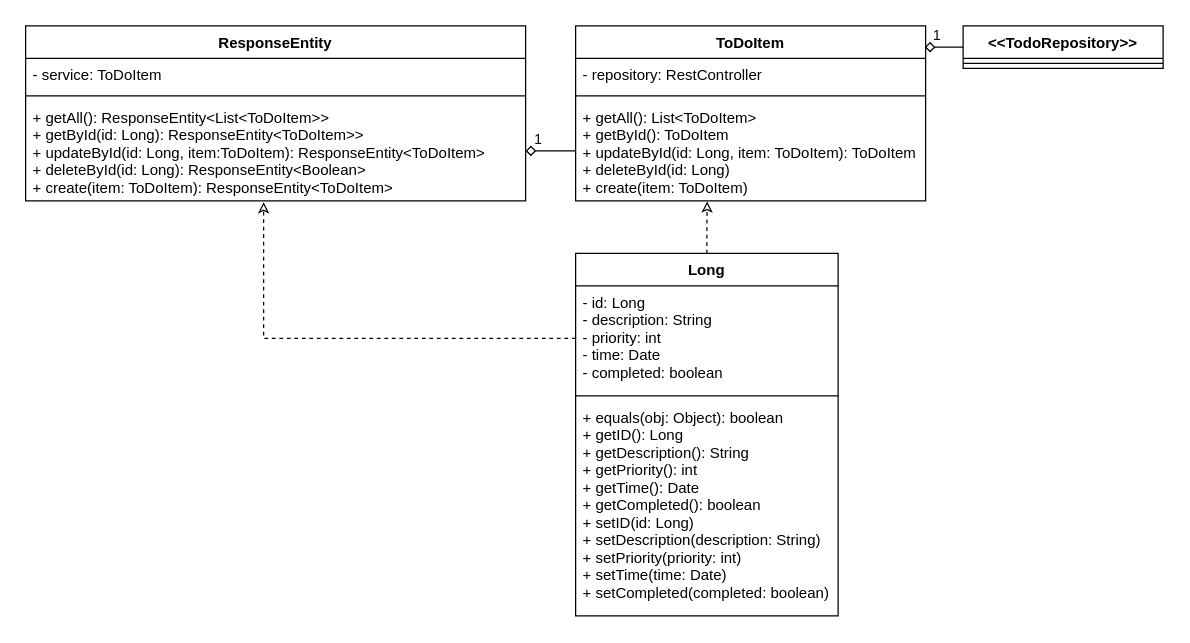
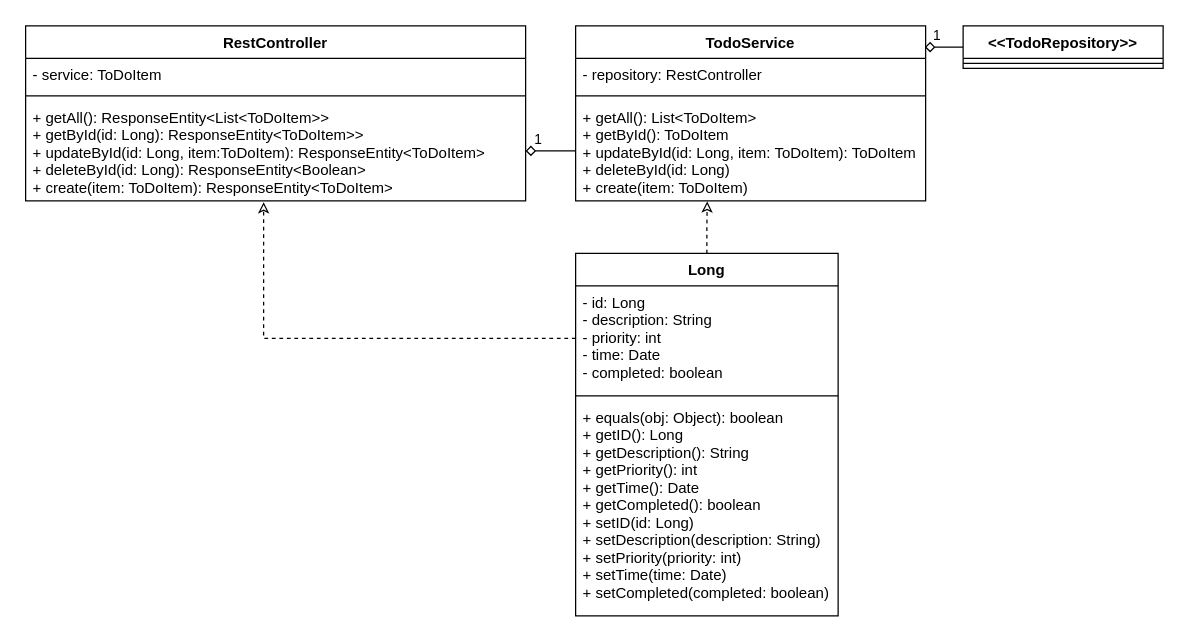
node "ResponseEntity": label "ResponseEntity" -> "RestController"
node "ToDoItem": label "ToDoItem" -> "TodoService"
